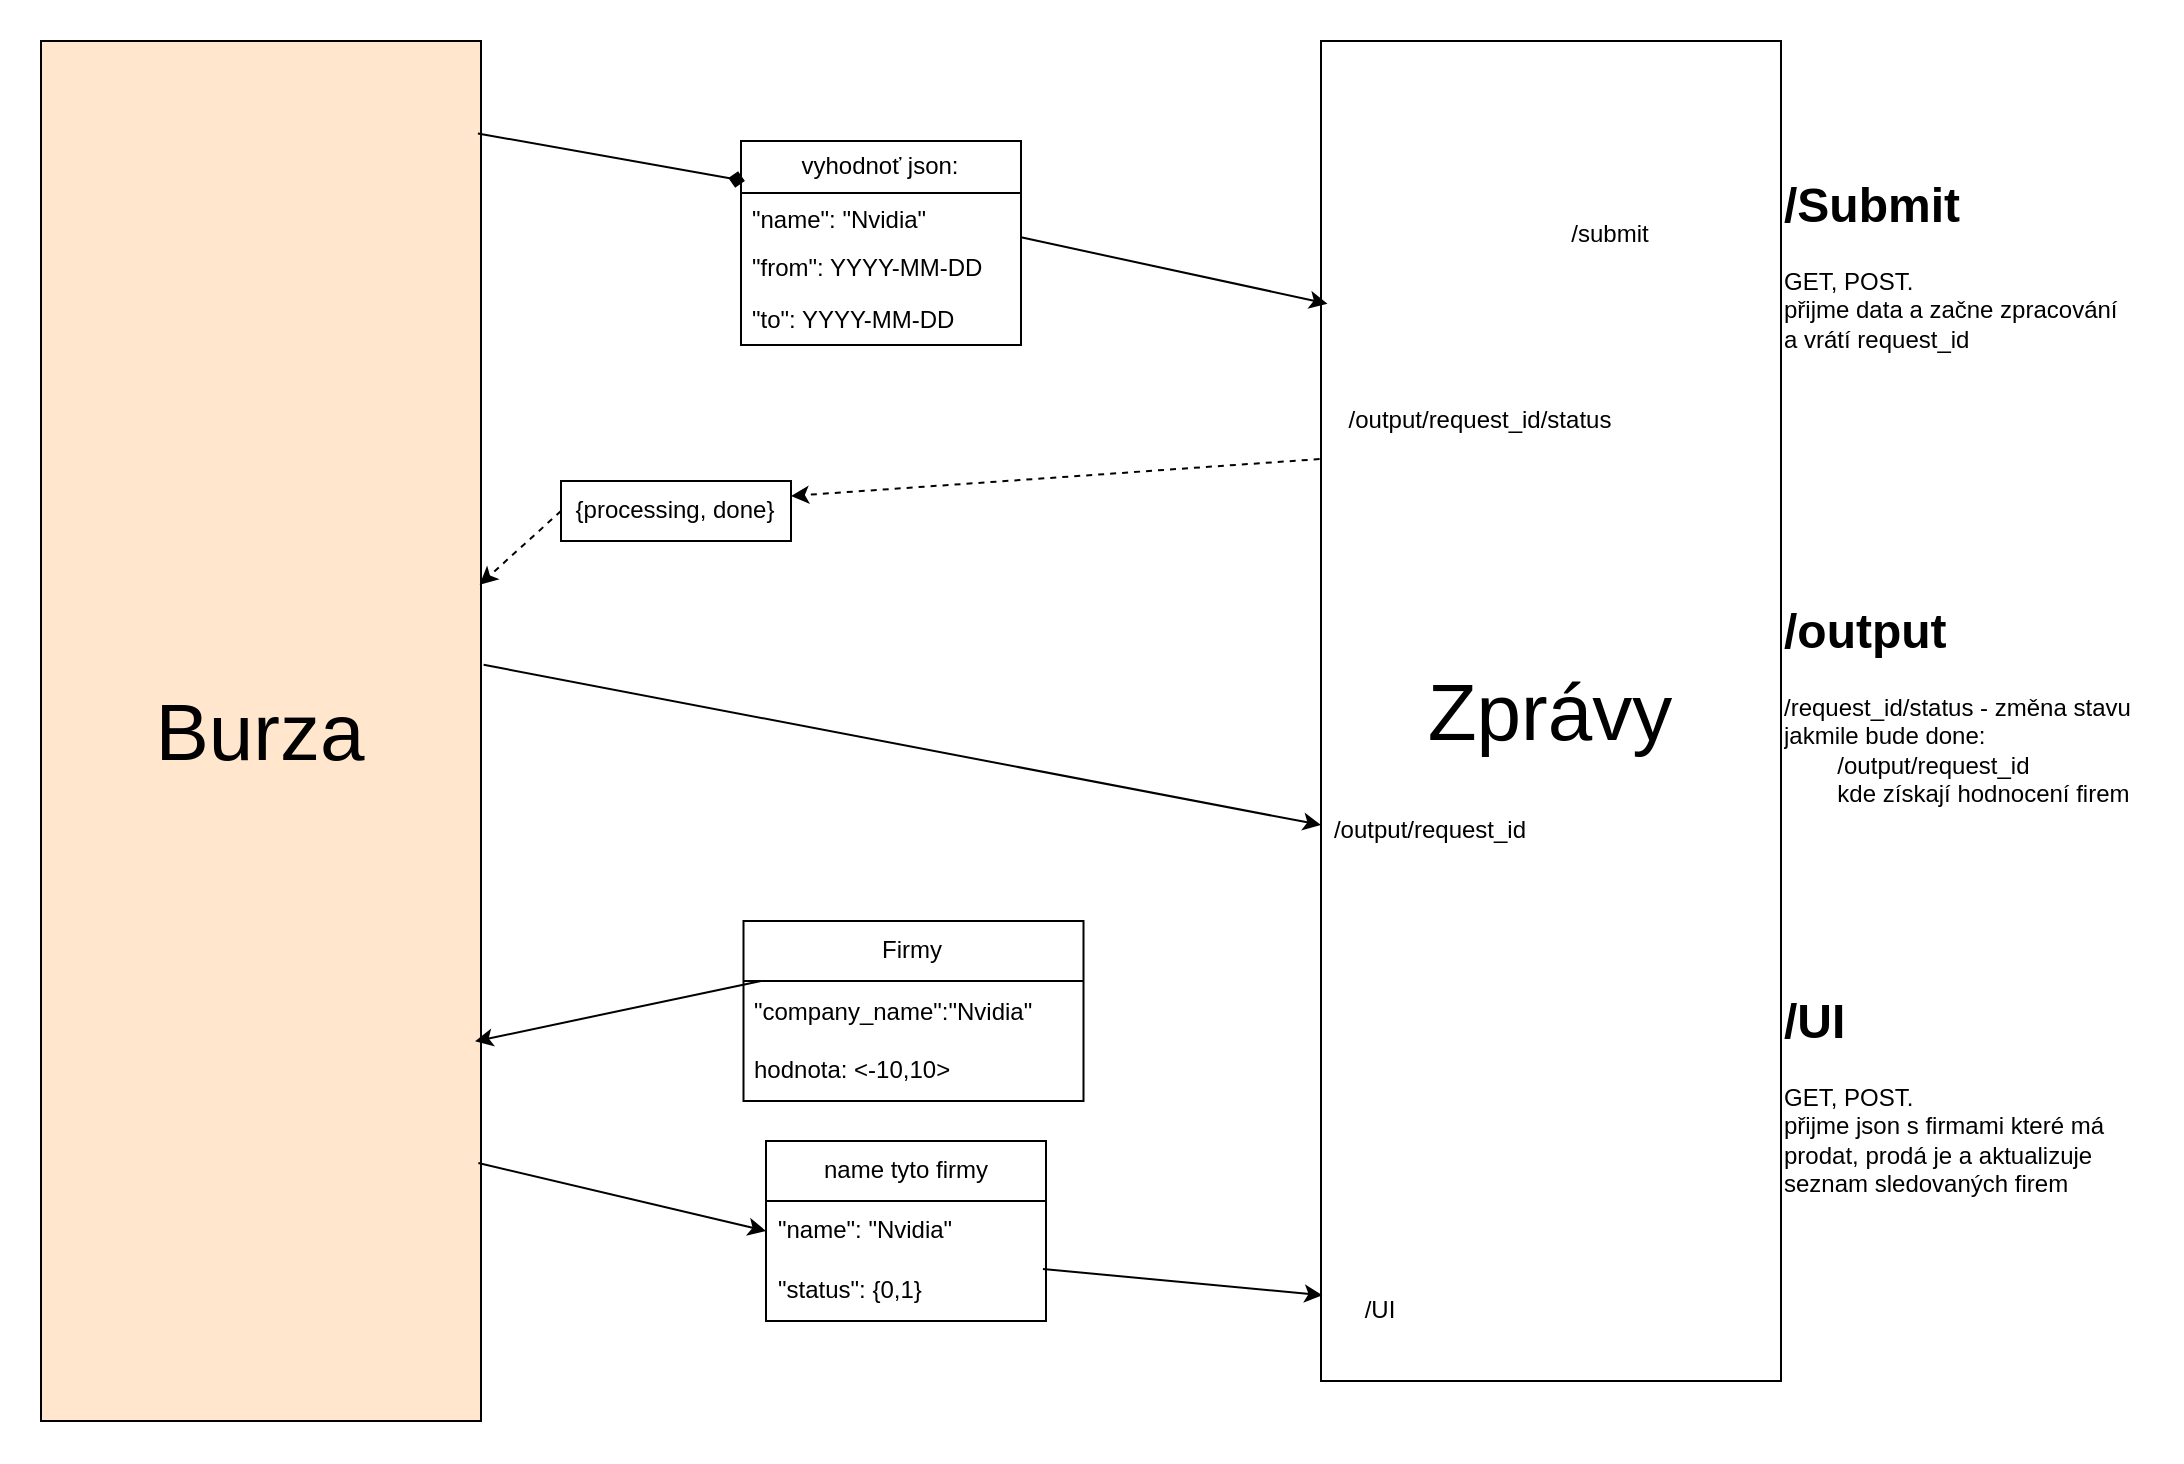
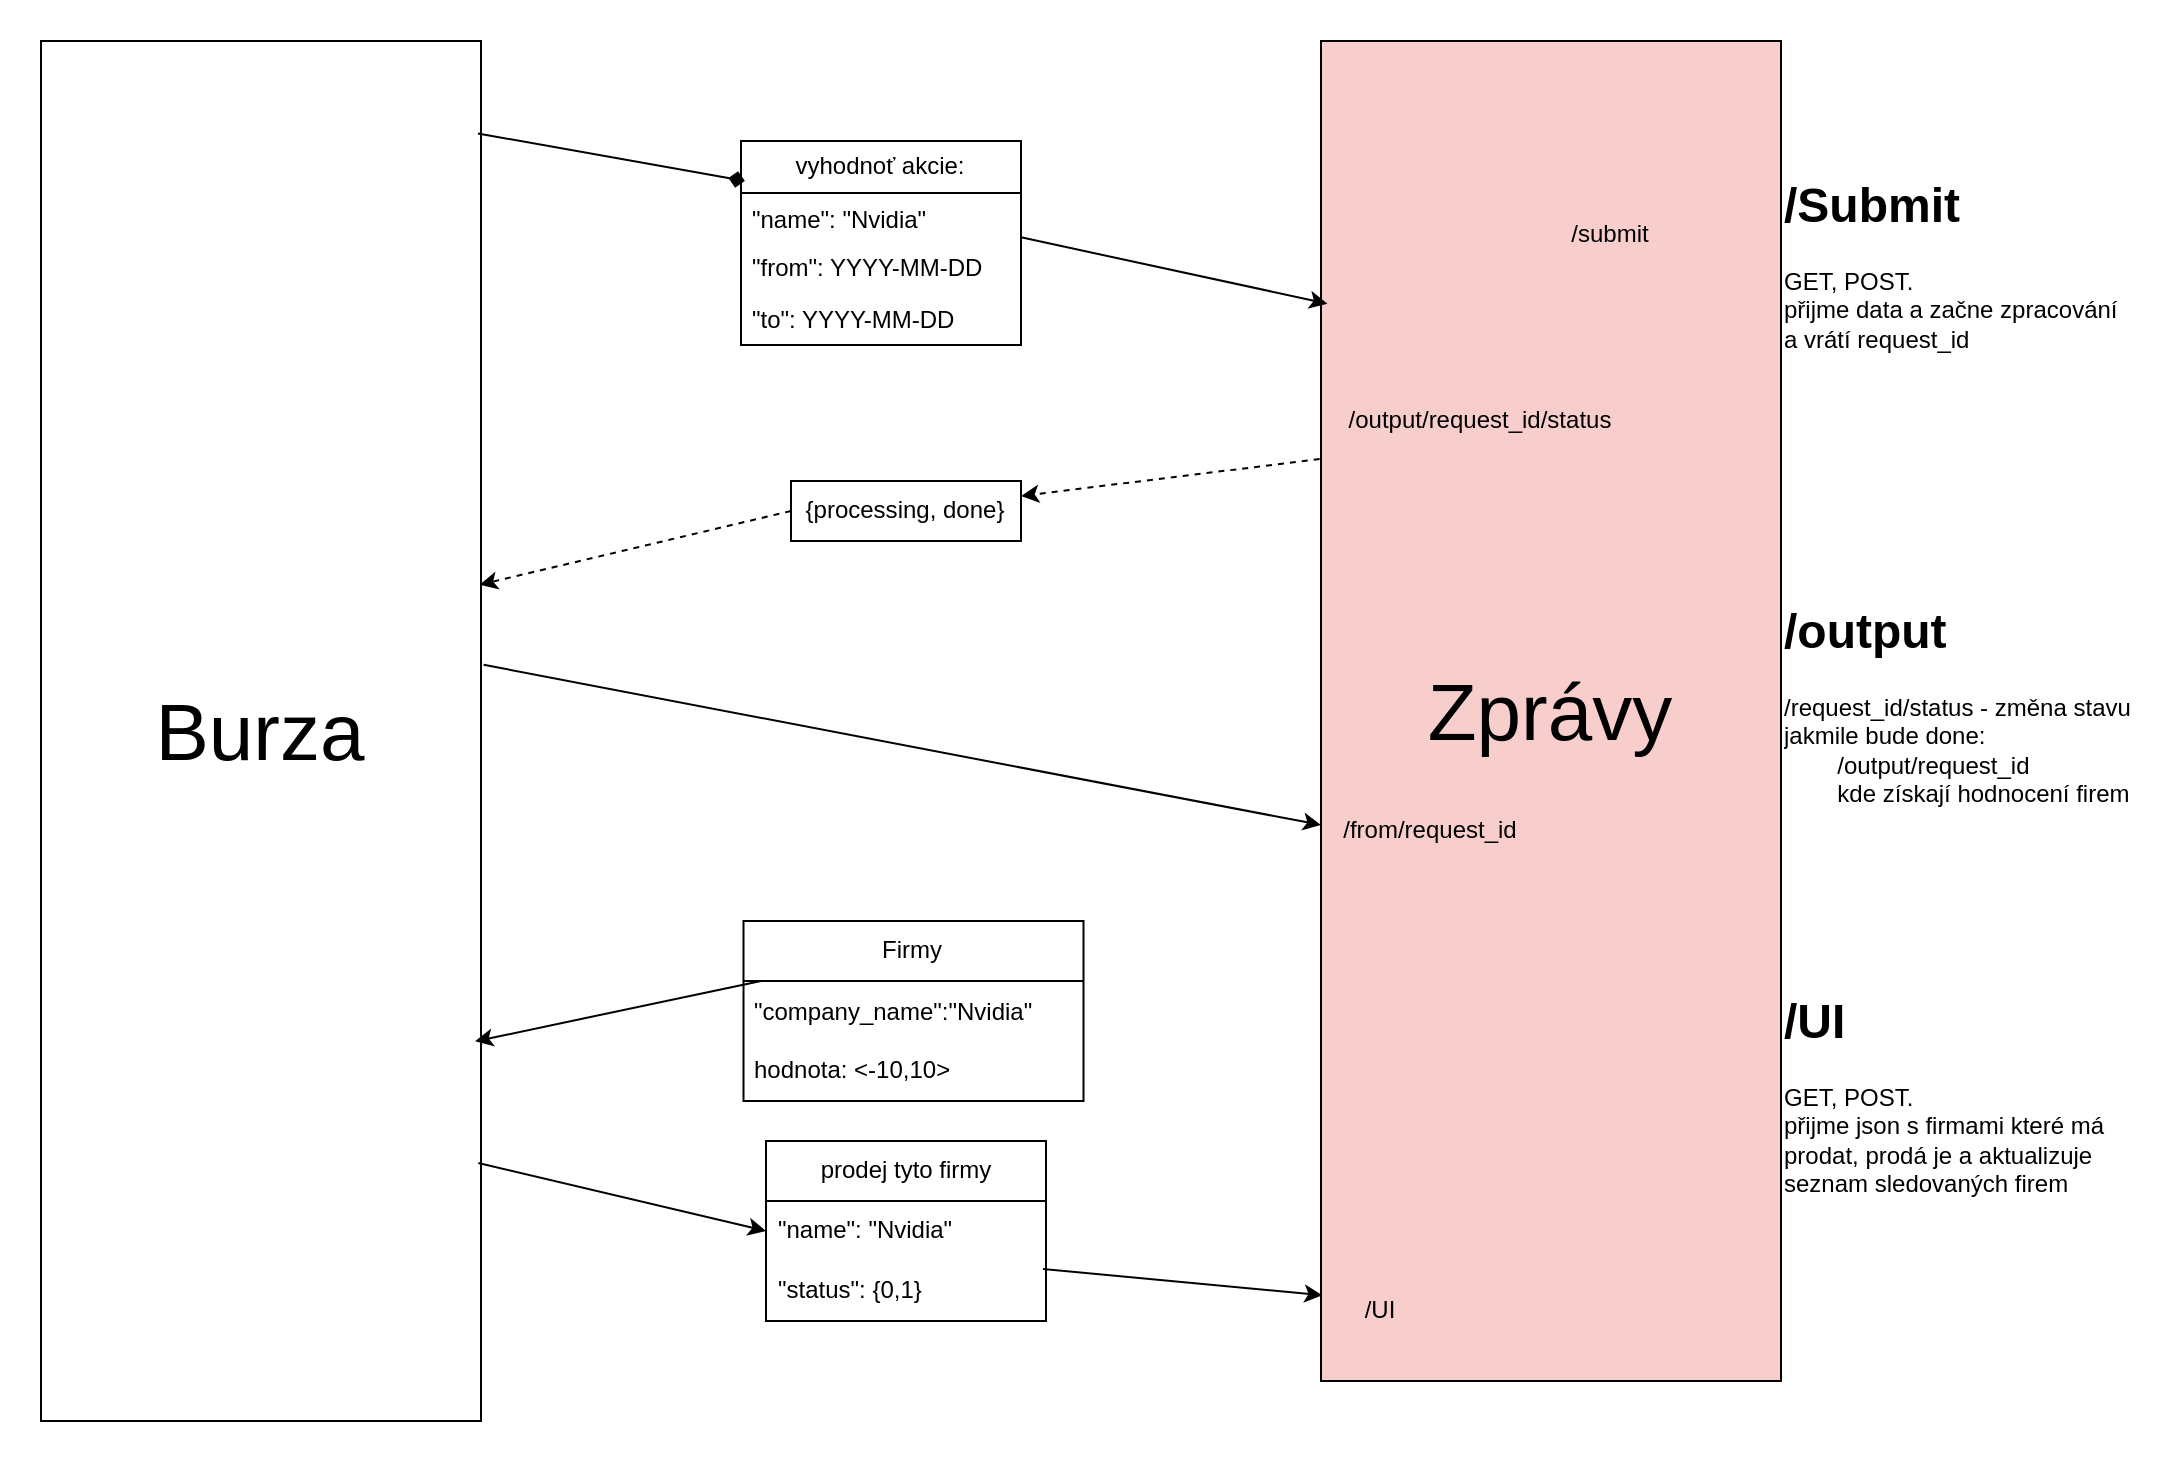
node "vyhodnoť json:": label "vyhodnoť json:" -> "vyhodnoť akcie:"
node "{processing, done}": moved (676, 511) -> (906, 511)
node "Zprávy": fillcolor #ffffff -> #f8cecc
node "Burza": fillcolor #ffe6cc -> #ffffff
node "/output/request_id": label "/output/request_id" -> "/from/request_id"
node "name tyto firmy": label "name tyto firmy" -> "prodej tyto firmy"
